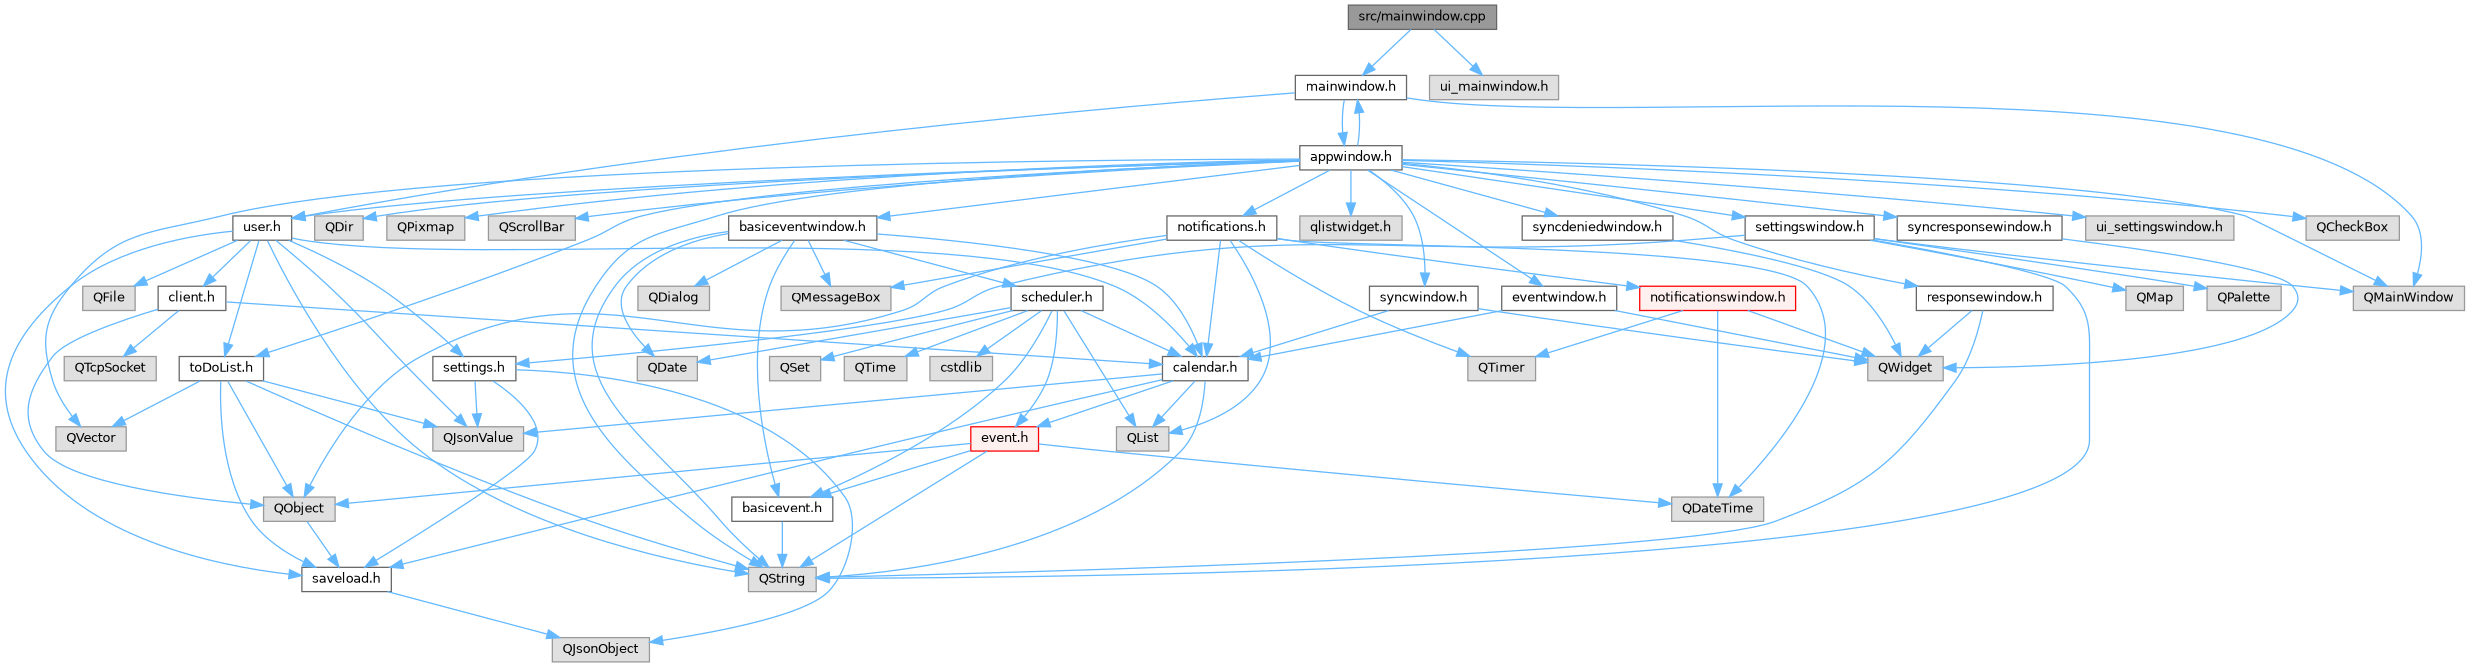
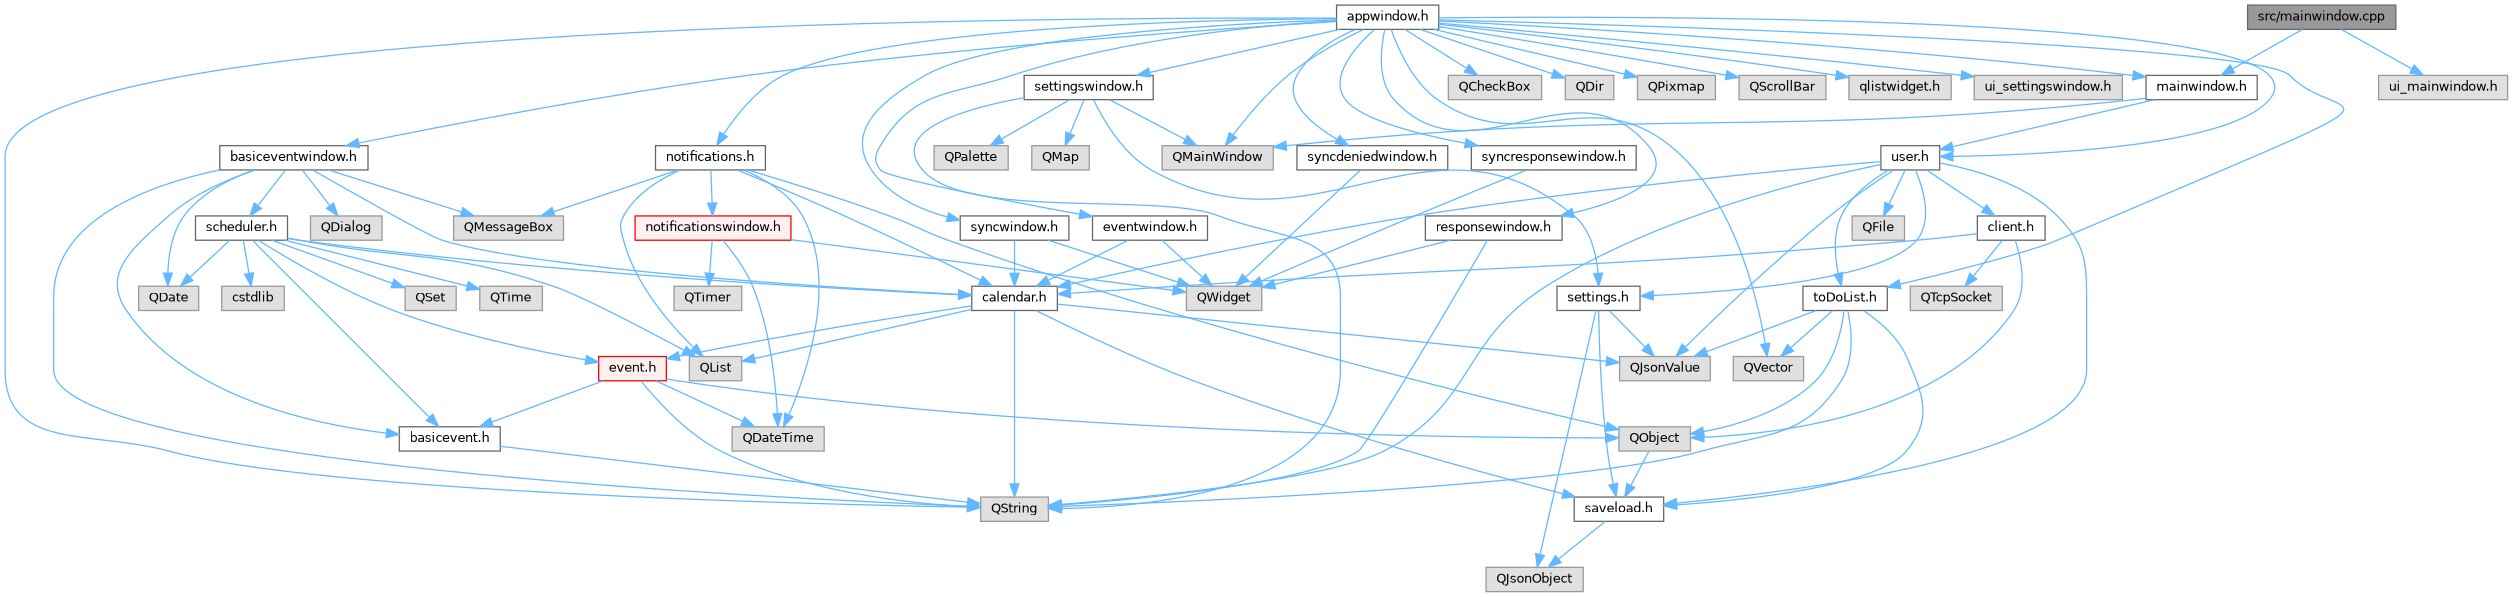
edge "mainwindow.h" -> "appwindow.h": removed
edge "notifications.h" -> "QTimer": removed
